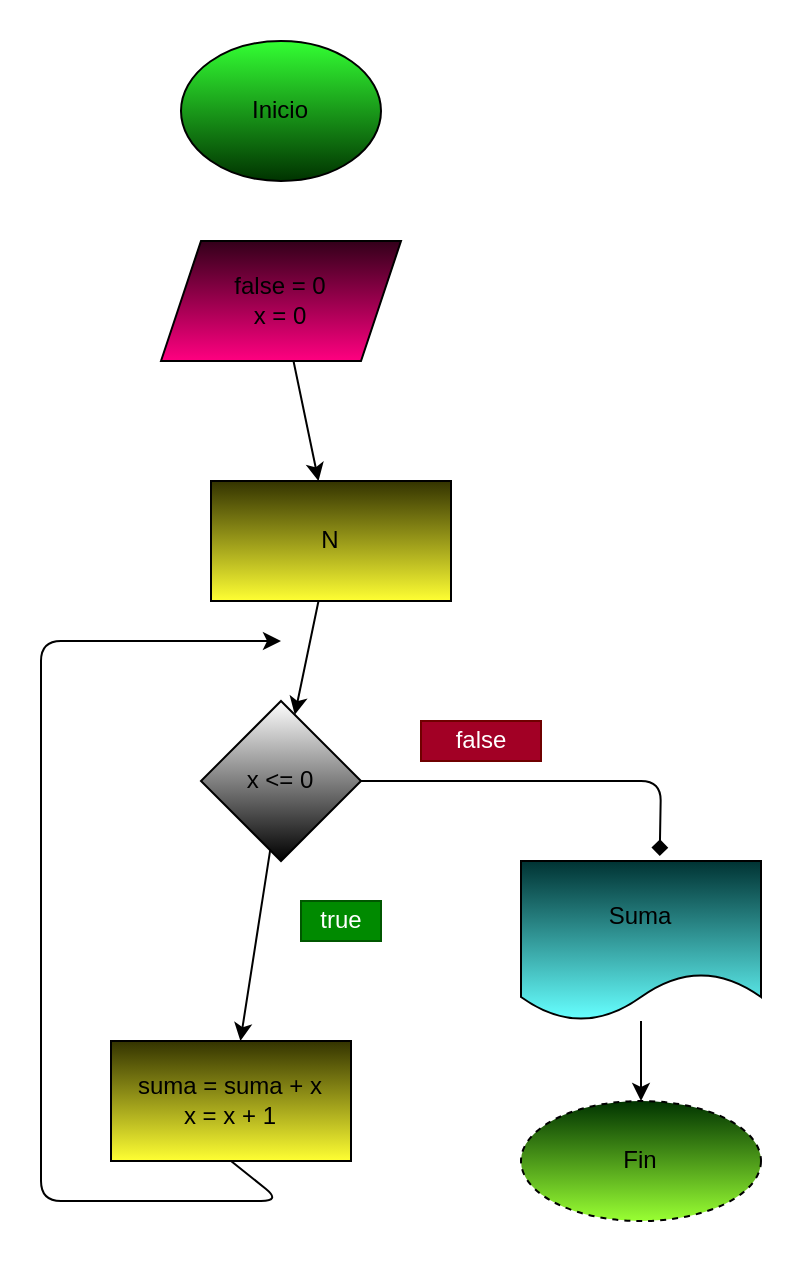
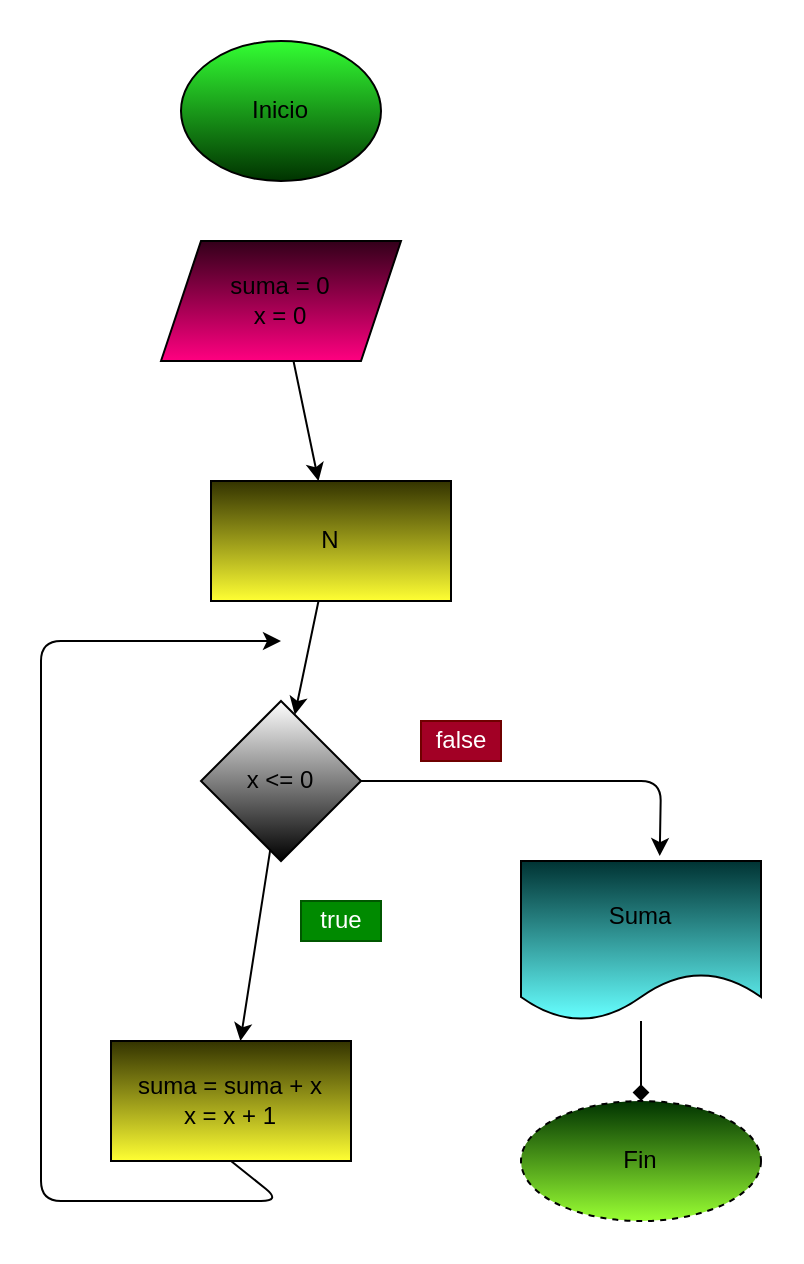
node "false = 0 x = 0": label "false = 0 x = 0" -> "suma = 0 x = 0"
node "false": size 120x40 -> 80x40
edge "x <= 0" -> "Suma": arrowhead diamond -> classic
edge "Suma" -> "Fin": arrowhead classic -> diamond
